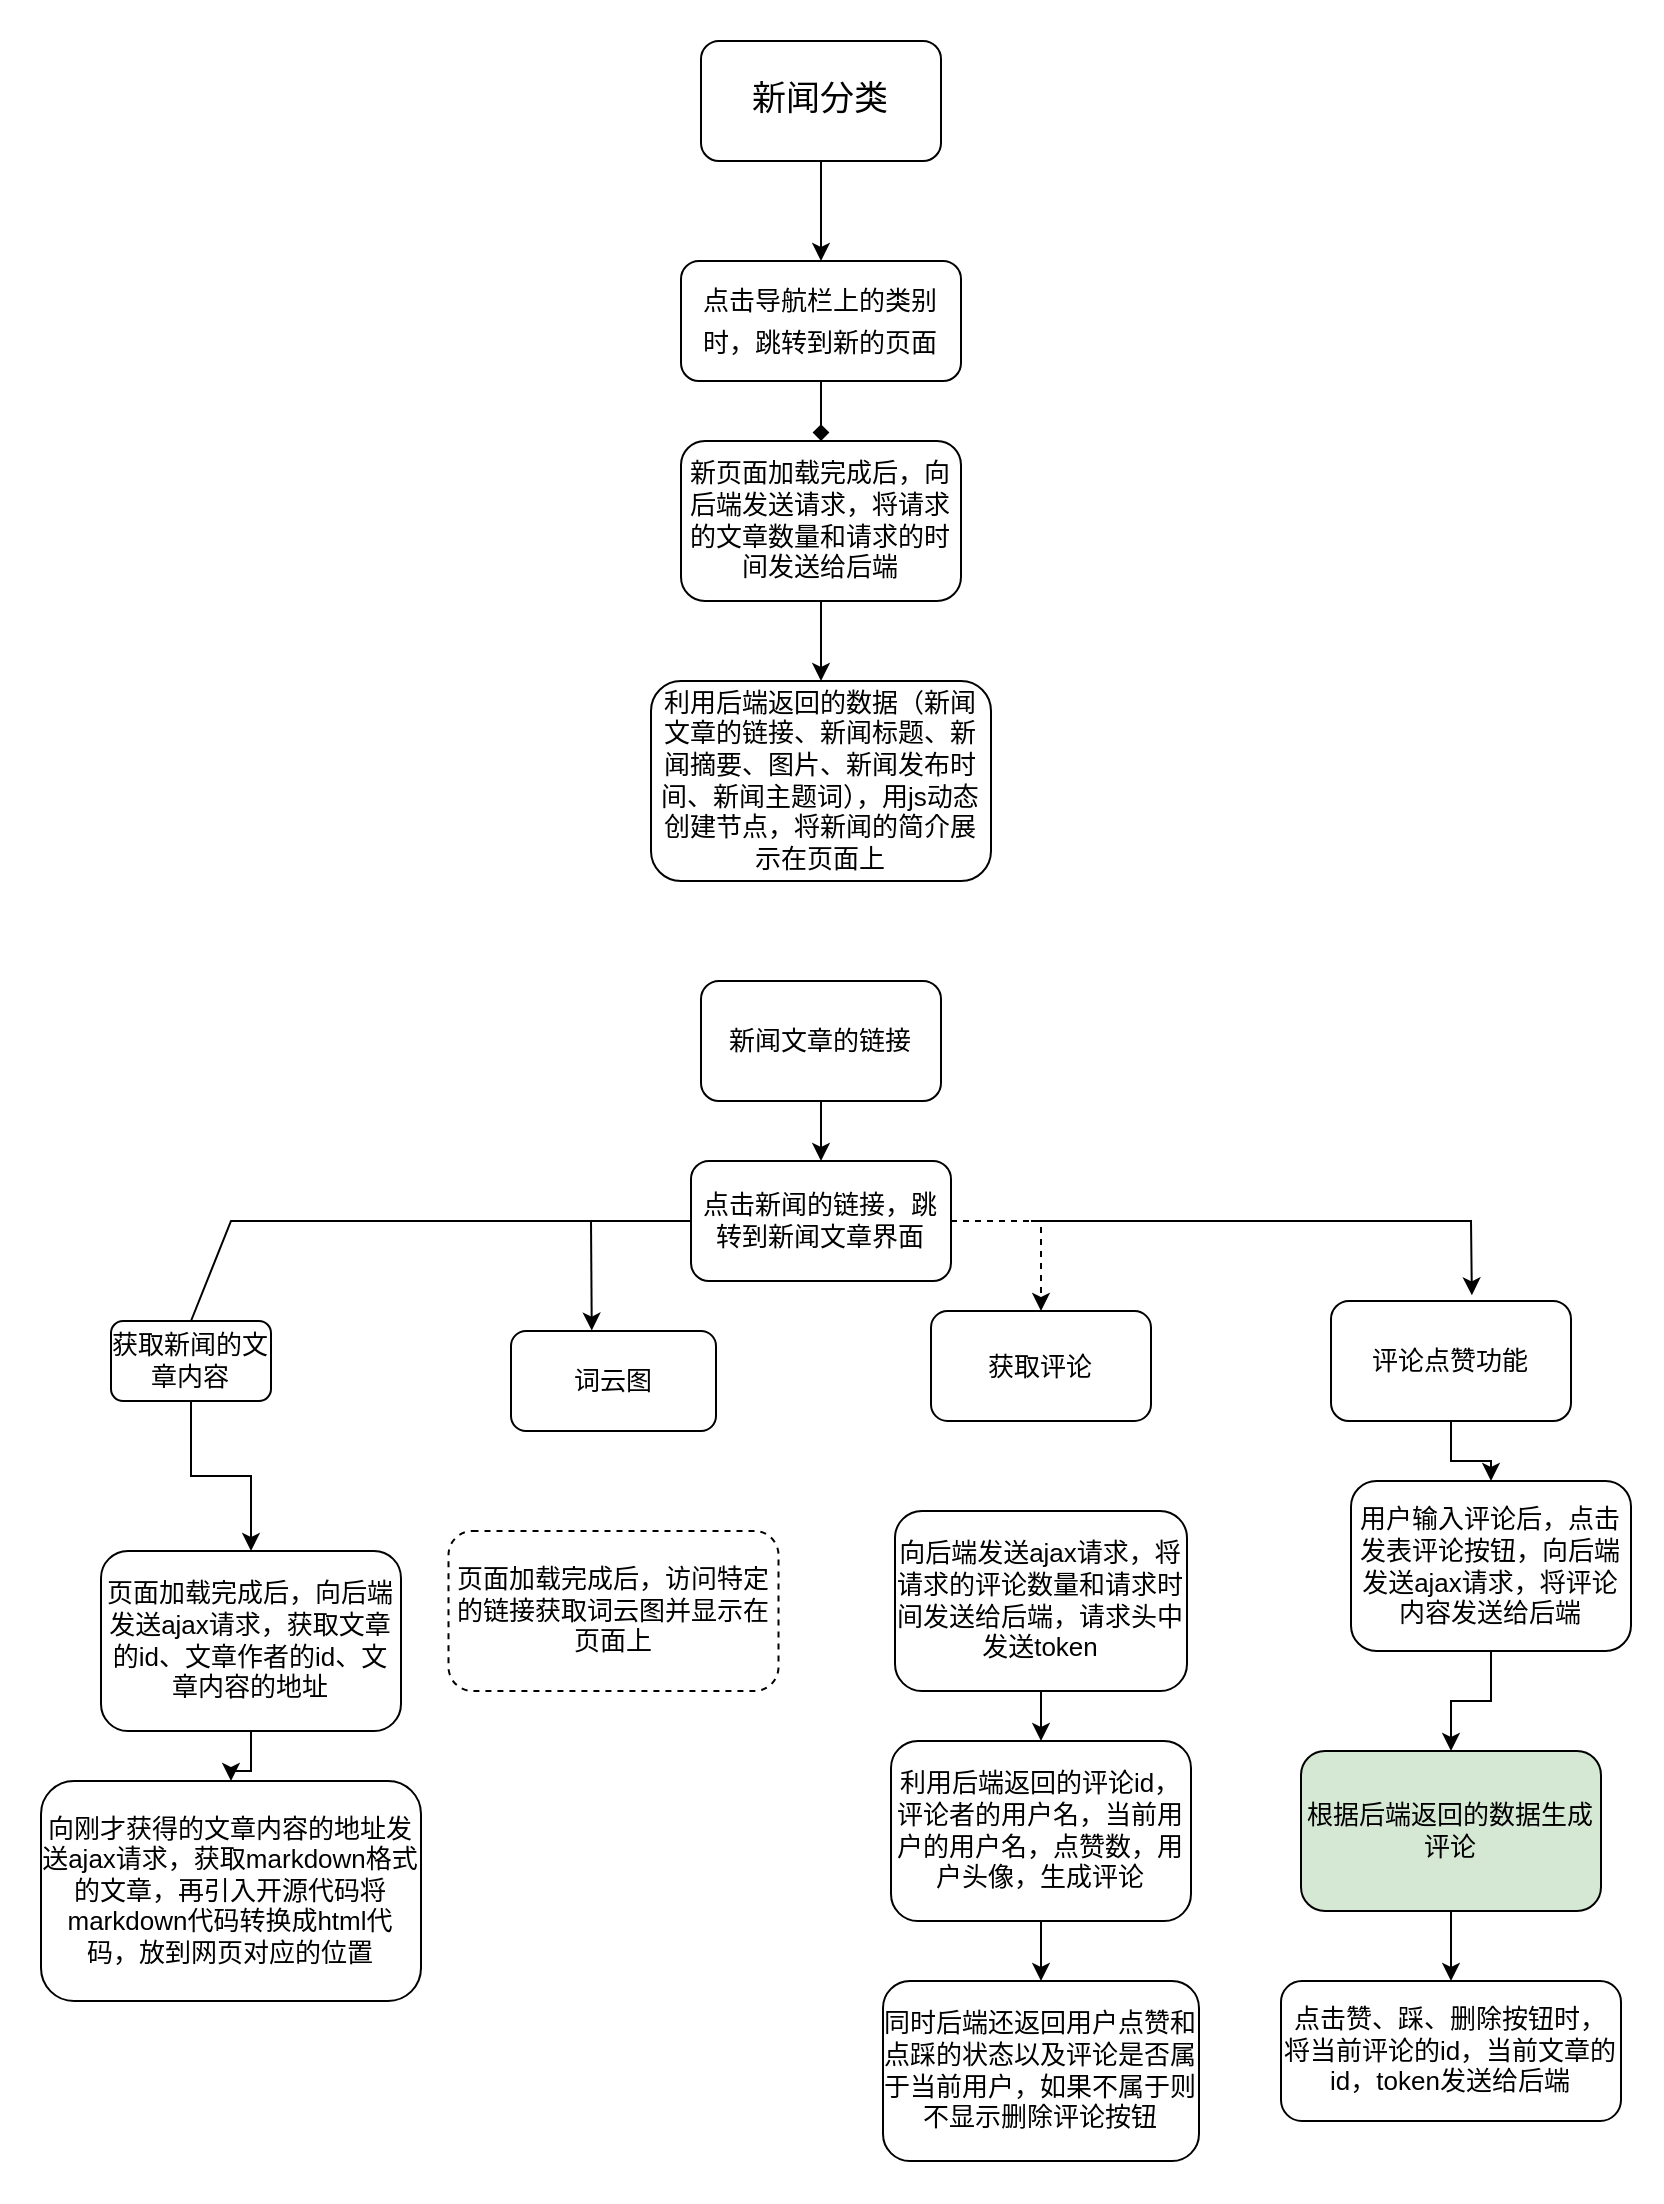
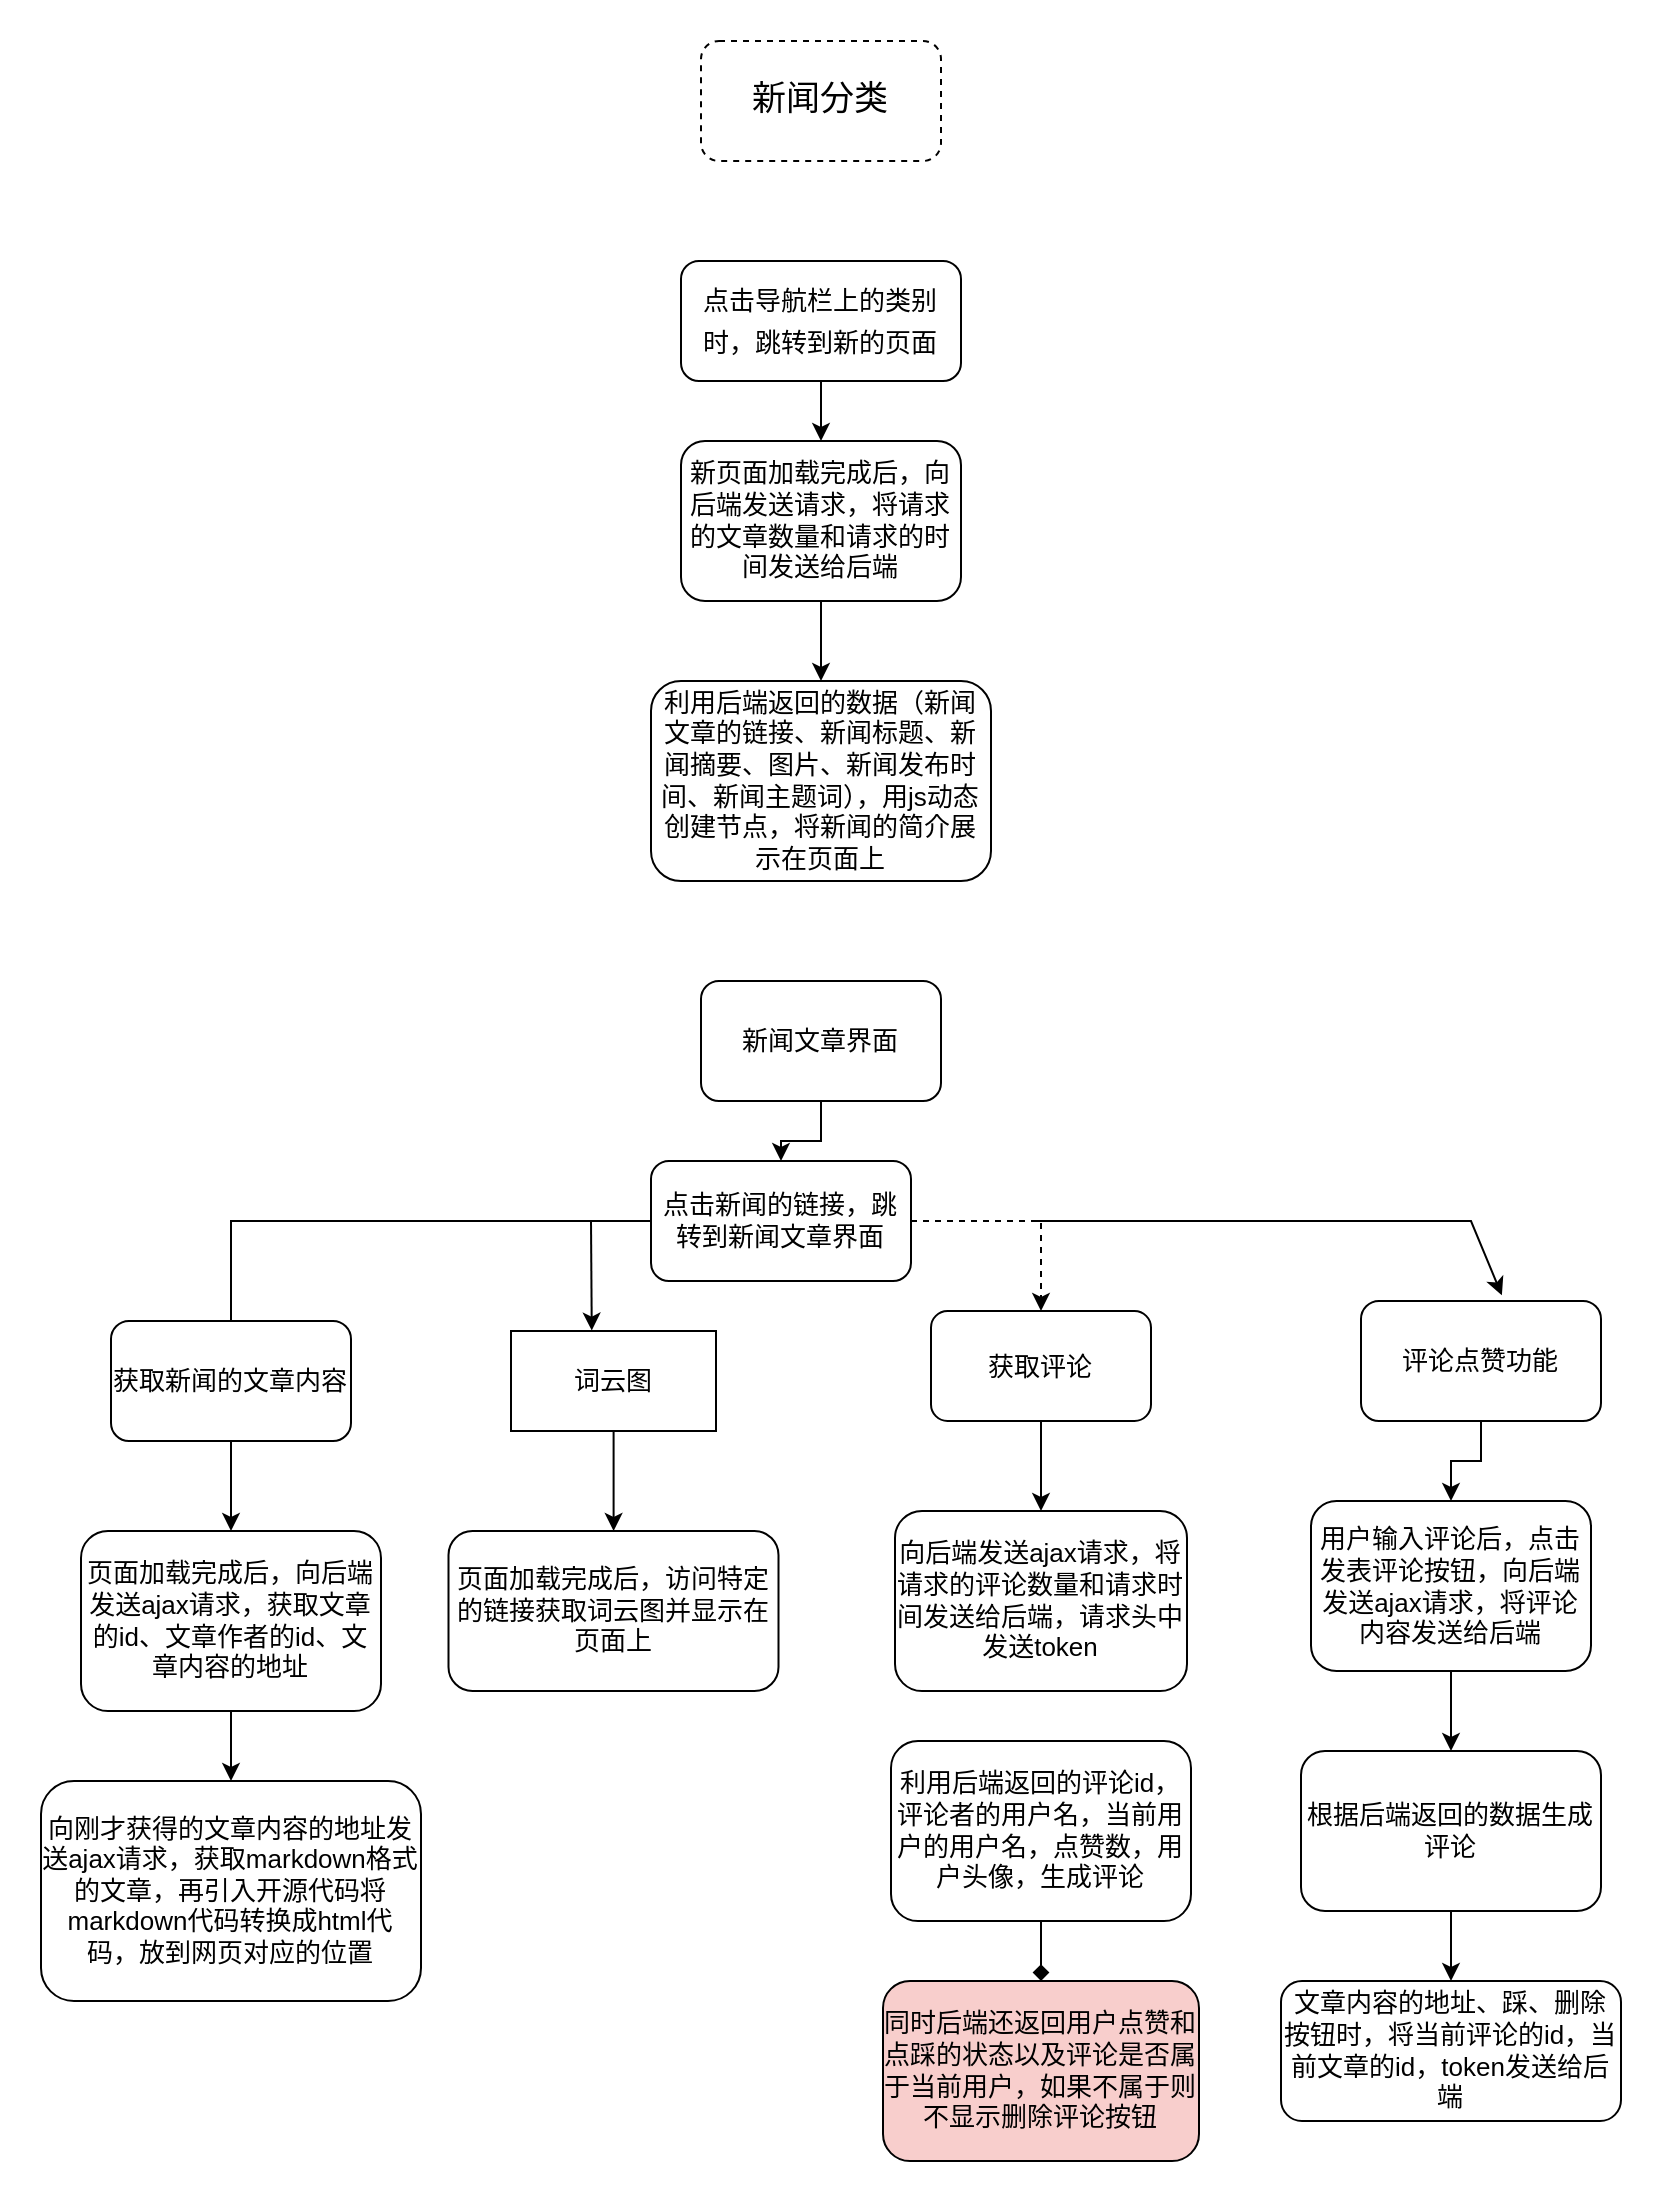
node "新闻分类": style solid -> dashed
edge "新闻分类" -> "点击导航栏上的类别时，跳转到新的页面": removed
edge "点击导航栏上的类别时，跳转到新的页面" -> "新页面加载完成后，向后端发送请求，将请求的文章数量和请求的时间发送给后端": arrowhead diamond -> classic
node "新闻文章的链接": label "新闻文章的链接" -> "新闻文章界面"
node "点击新闻的链接，跳转到新闻文章界面": moved (821, 1221) -> (781, 1221)
node "获取新闻的文章内容": size 160x80 -> 240x120
node "评论点赞功能": moved (1451, 1361) -> (1481, 1361)
node "词云图": shape rounded rectangle -> rectangle
edge "获取评论" -> "向后端发送ajax请求，将请求的评论数量和请求时间发送给后端，请求头中发送token": added
edge "词云图" -> "页面加载完成后，访问特定的链接获取词云图并显示在页面上": added
node "用户输入评论后，点击发表评论按钮，向后端发送ajax请求，将评论内容发送给后端": moved (1491, 1566) -> (1451, 1586)
node "页面加载完成后，访问特定的链接获取词云图并显示在页面上": style dashed -> solid
node "页面加载完成后，向后端发送ajax请求，获取文章的id、文章作者的id、文章内容的地址": moved (251, 1641) -> (231, 1621)
edge "向后端发送ajax请求，将请求的评论数量和请求时间发送给后端，请求头中发送token" -> "利用后端返回的评论id，评论者的用户名，当前用户的用户名，点赞数，用户头像，生成评论": removed
node "根据后端返回的数据生成评论": fillcolor #d5e8d4 -> #ffffff
edge "利用后端返回的评论id，评论者的用户名，当前用户的用户名，点赞数，用户头像，生成评论" -> "同时后端还返回用户点赞和点踩的状态以及评论是否属于当前用户，如果不属于则不显示删除评论按钮": arrowhead classic -> diamond
node "点击赞、踩、删除按钮时，将当前评论的id，当前文章的id，token发送给后端": label "点击赞、踩、删除按钮时，将当前评论的id，当前文章的id，token发送给后端" -> "文章内容的地址、踩、删除按钮时，将当前评论的id，当前文章的id，token发送给后端"
node "同时后端还返回用户点赞和点踩的状态以及评论是否属于当前用户，如果不属于则不显示删除评论按钮": fillcolor #ffffff -> #f8cecc
